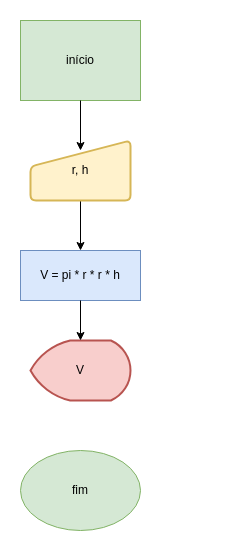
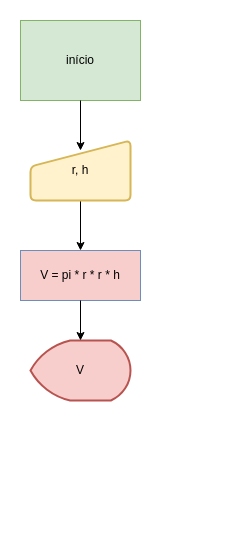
node "V = pi * r * r * h": fillcolor #dae8fc -> #f8cecc
node "fim": removed
